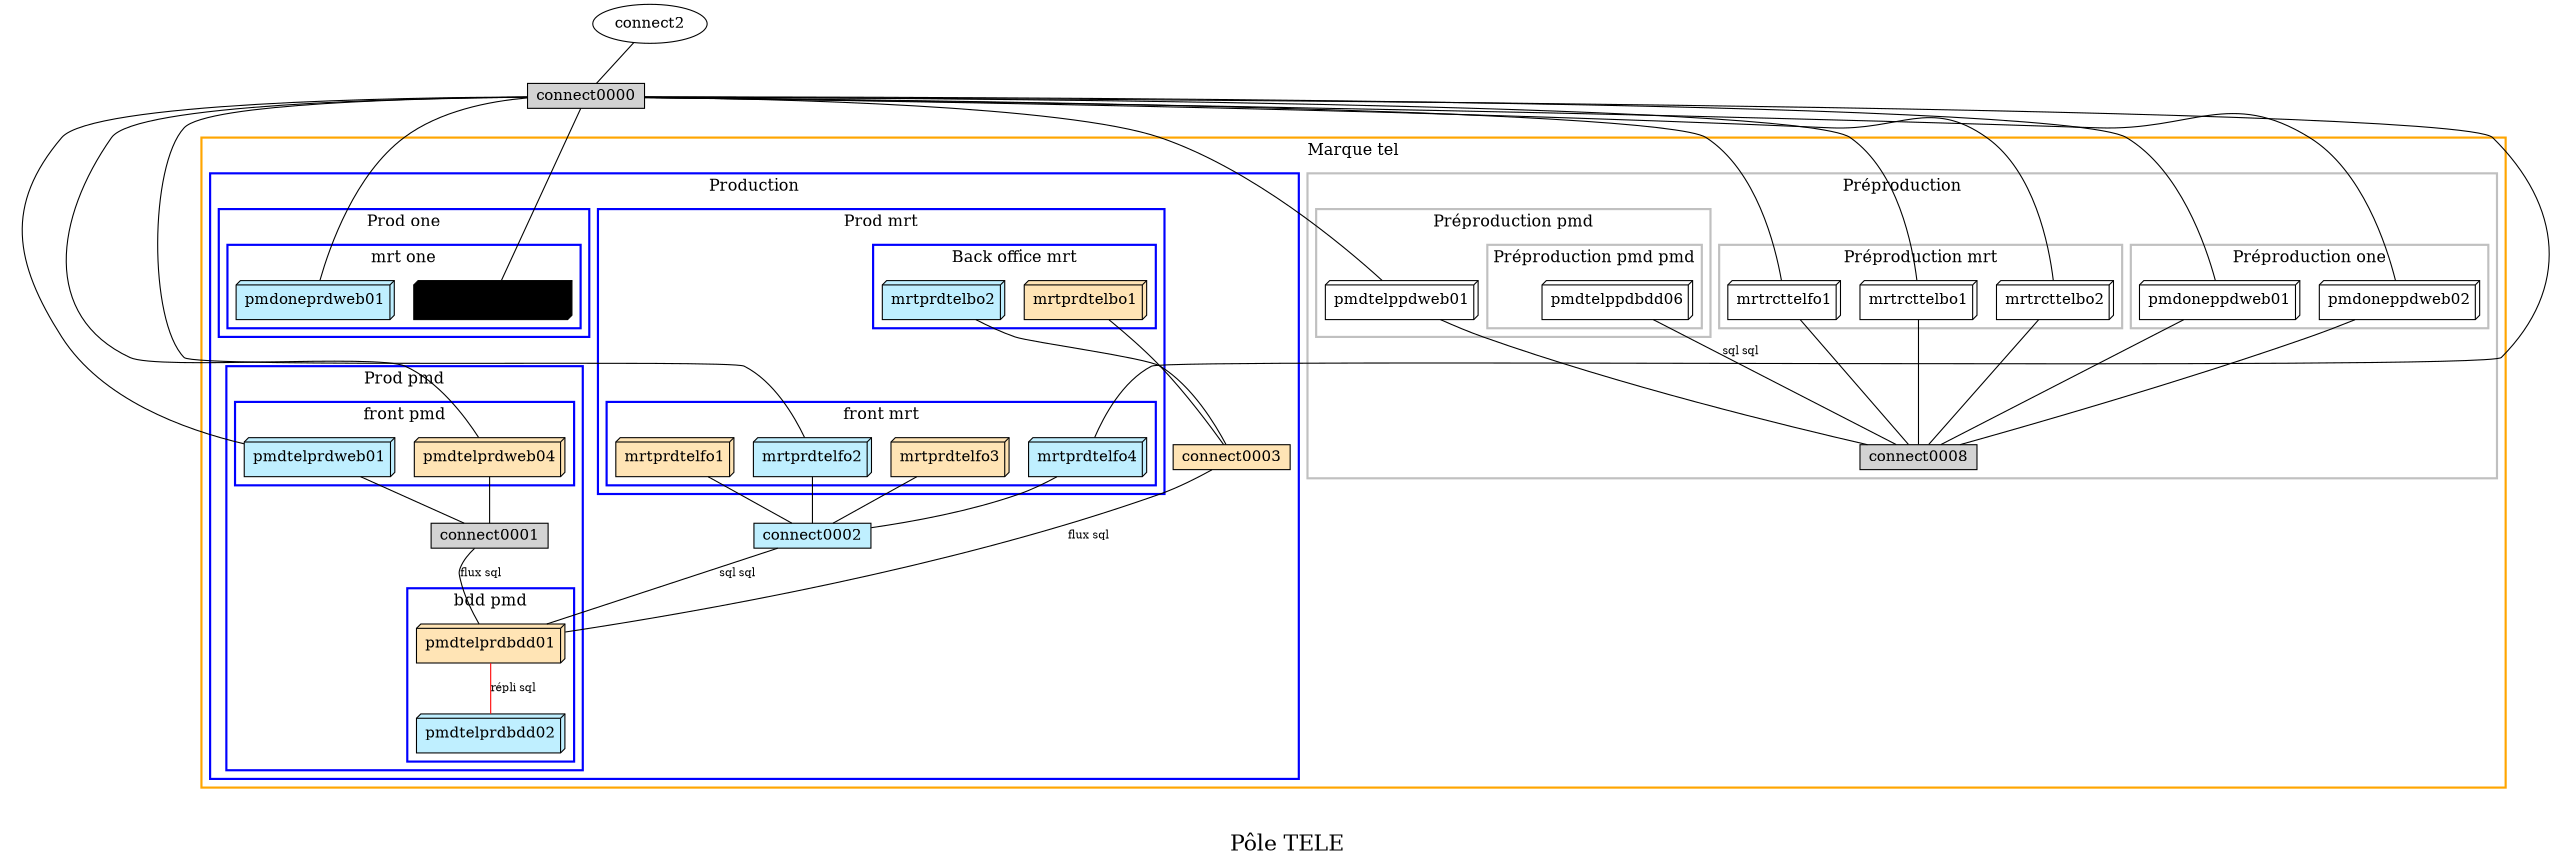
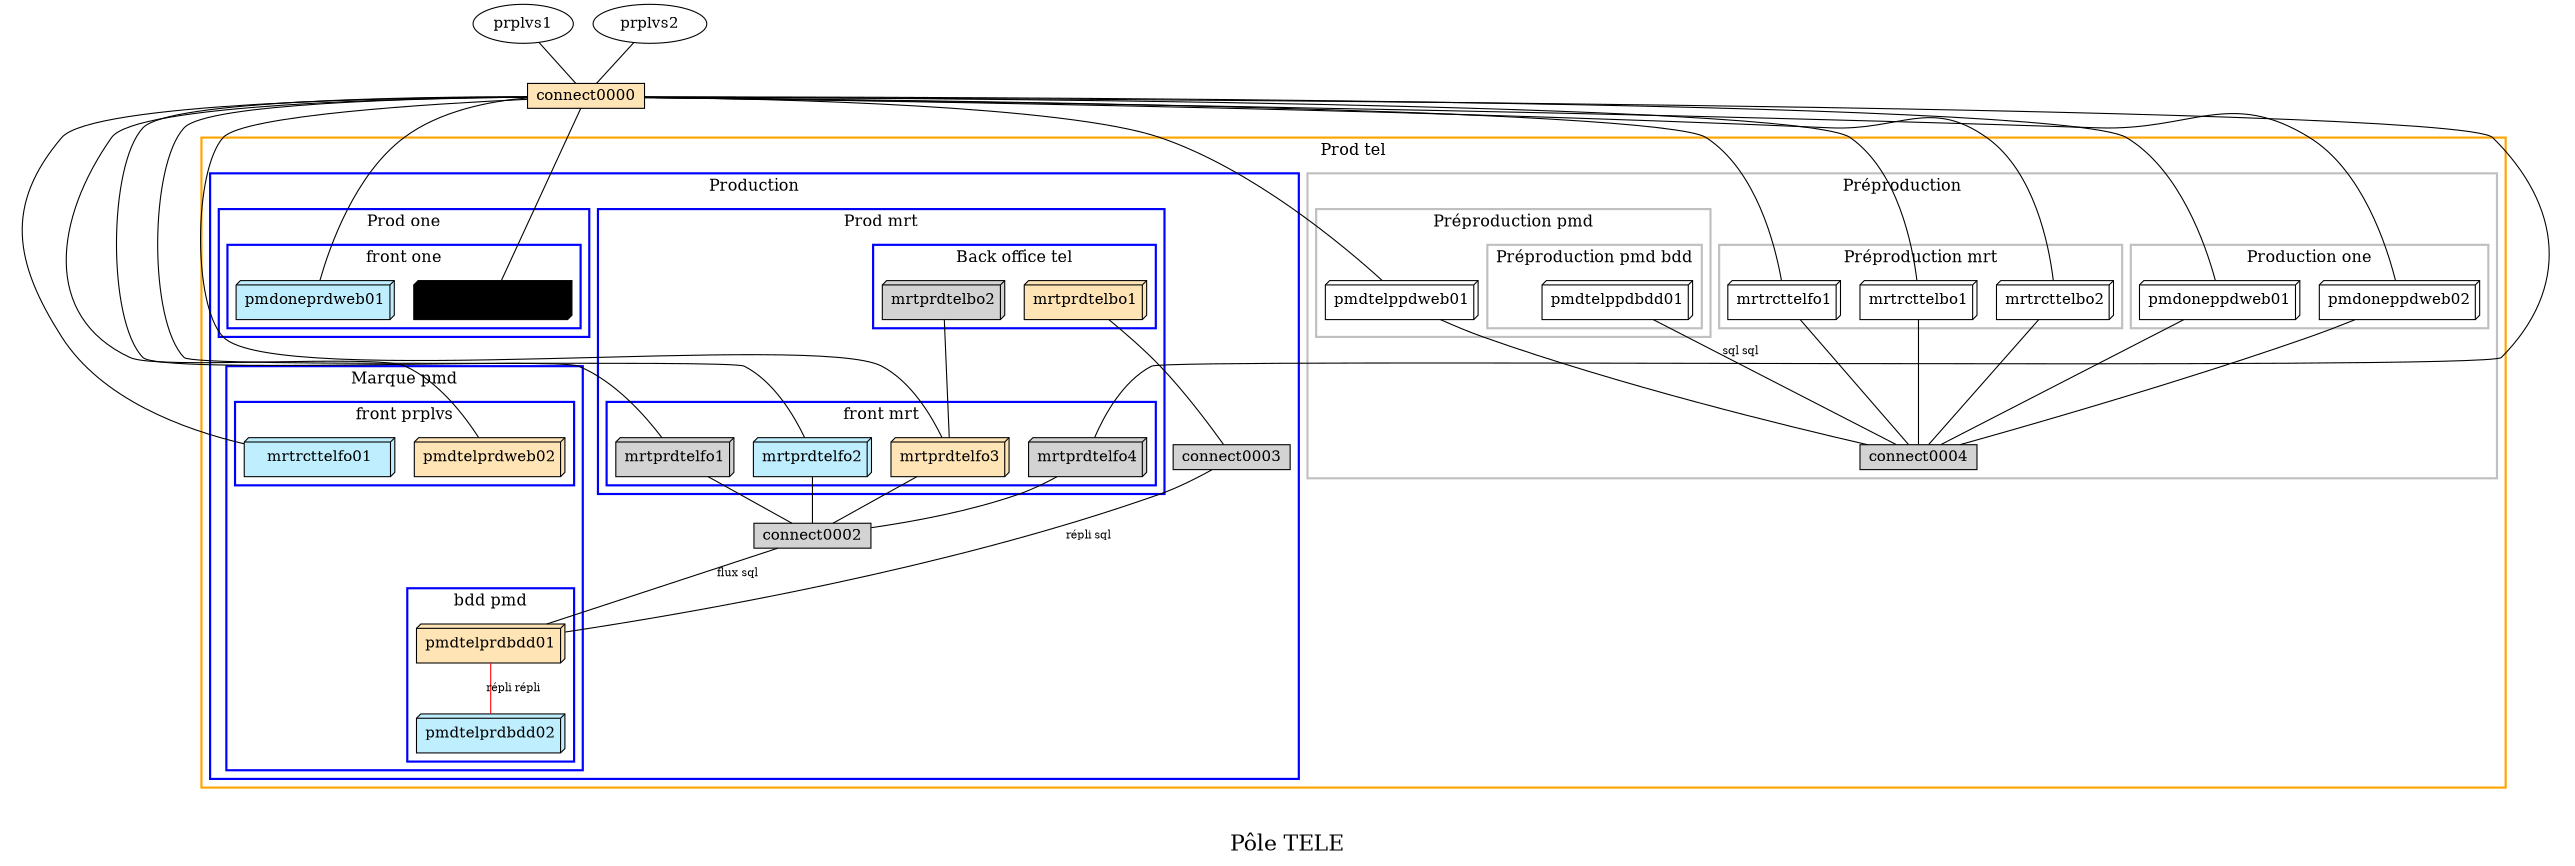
node "prplvs1": added
node "connect2": label "connect2" -> "prplvs2"
node "connect0000": fillcolor lightgrey -> moccasin
cluster "Marque tel": label "Marque tel" -> "Prod tel"
cluster "mrt one": label "mrt one" -> "front one"
cluster "Back office mrt": label "Back office mrt" -> "Back office tel"
cluster "Préproduction pmd pmd": label "Préproduction pmd pmd" -> "Préproduction pmd bdd"
cluster "Préproduction one": label "Préproduction one" -> "Production one"
node "mrtprdtelbo2": fillcolor lightblue1 -> lightgrey
node "pmdtelppdbdd06": label "pmdtelppdbdd06" -> "pmdtelppdbdd01"
edge "connect0000" -- "mrtprdtelfo1": added
edge "connect0000" -- "mrtprdtelfo3": added
edge "mrtprdtelbo2" -- "connect0003": now "mrtprdtelbo2" -- "mrtprdtelfo3"
cluster "Prod pmd": label "Prod pmd" -> "Marque pmd"
cluster "front pmd": label "front pmd" -> "front prplvs"
node "pmdtelprdweb01": label "pmdtelprdweb01" -> "mrtrcttelfo01"
node "pmdtelprdweb04": label "pmdtelprdweb04" -> "pmdtelprdweb02"
node "mrtprdtelfo1": fillcolor moccasin -> lightgrey
node "mrtprdtelfo4": fillcolor lightblue1 -> lightgrey
node "connect0003": fillcolor moccasin -> lightgrey
node "connect0008": label "connect0008" -> "connect0004"
node "connect0001": removed
node "connect0002": fillcolor lightblue1 -> lightgrey
edge "connect0003" -- "pmdtelprdbdd01": label "flux sql" -> "répli sql"
edge "connect0002" -- "pmdtelprdbdd01": label "sql sql" -> "flux sql"
edge "pmdtelprdbdd01" -- "pmdtelprdbdd02": label "répli sql" -> "répli répli"
